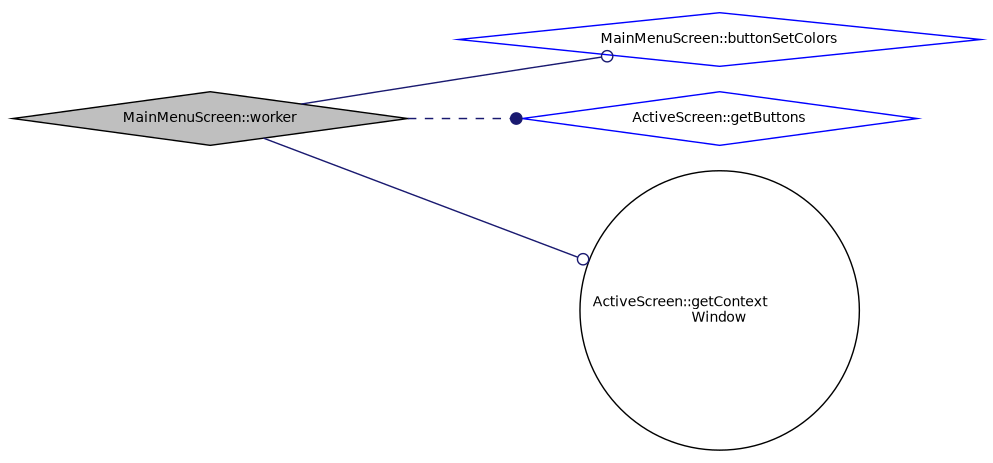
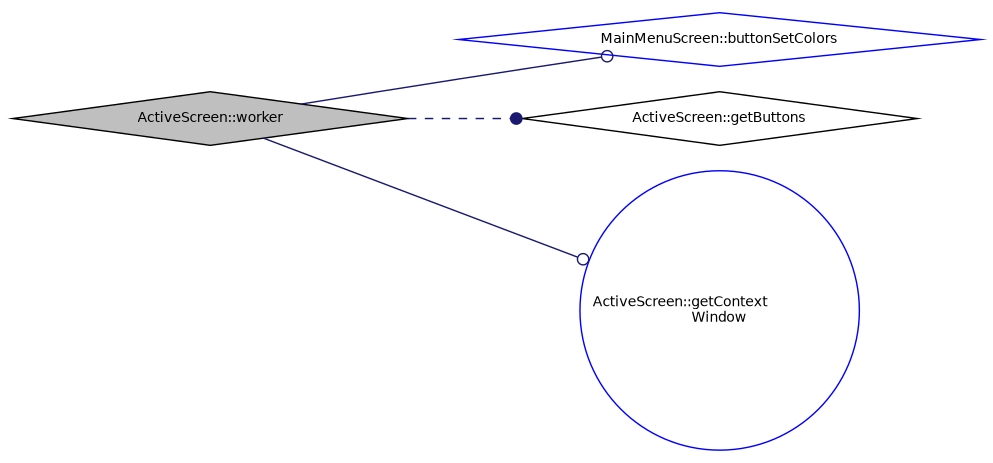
node "MainMenuScreen::worker": label "MainMenuScreen::worker" -> "ActiveScreen::worker"
node "ActiveScreen::getButtons": color blue -> black
node "ActiveScreen::getContext Window": color black -> blue
